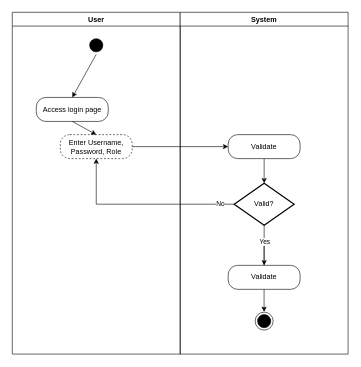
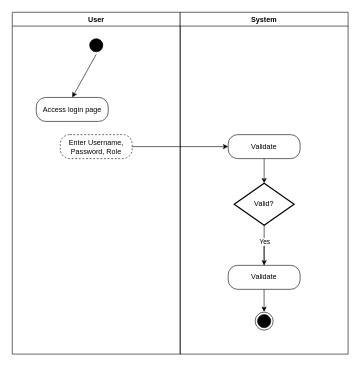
edge "Access login page" -> "Enter Username, Password, Role": removed
edge "Valid?" -> "Enter Username, Password, Role": removed, label "No"
